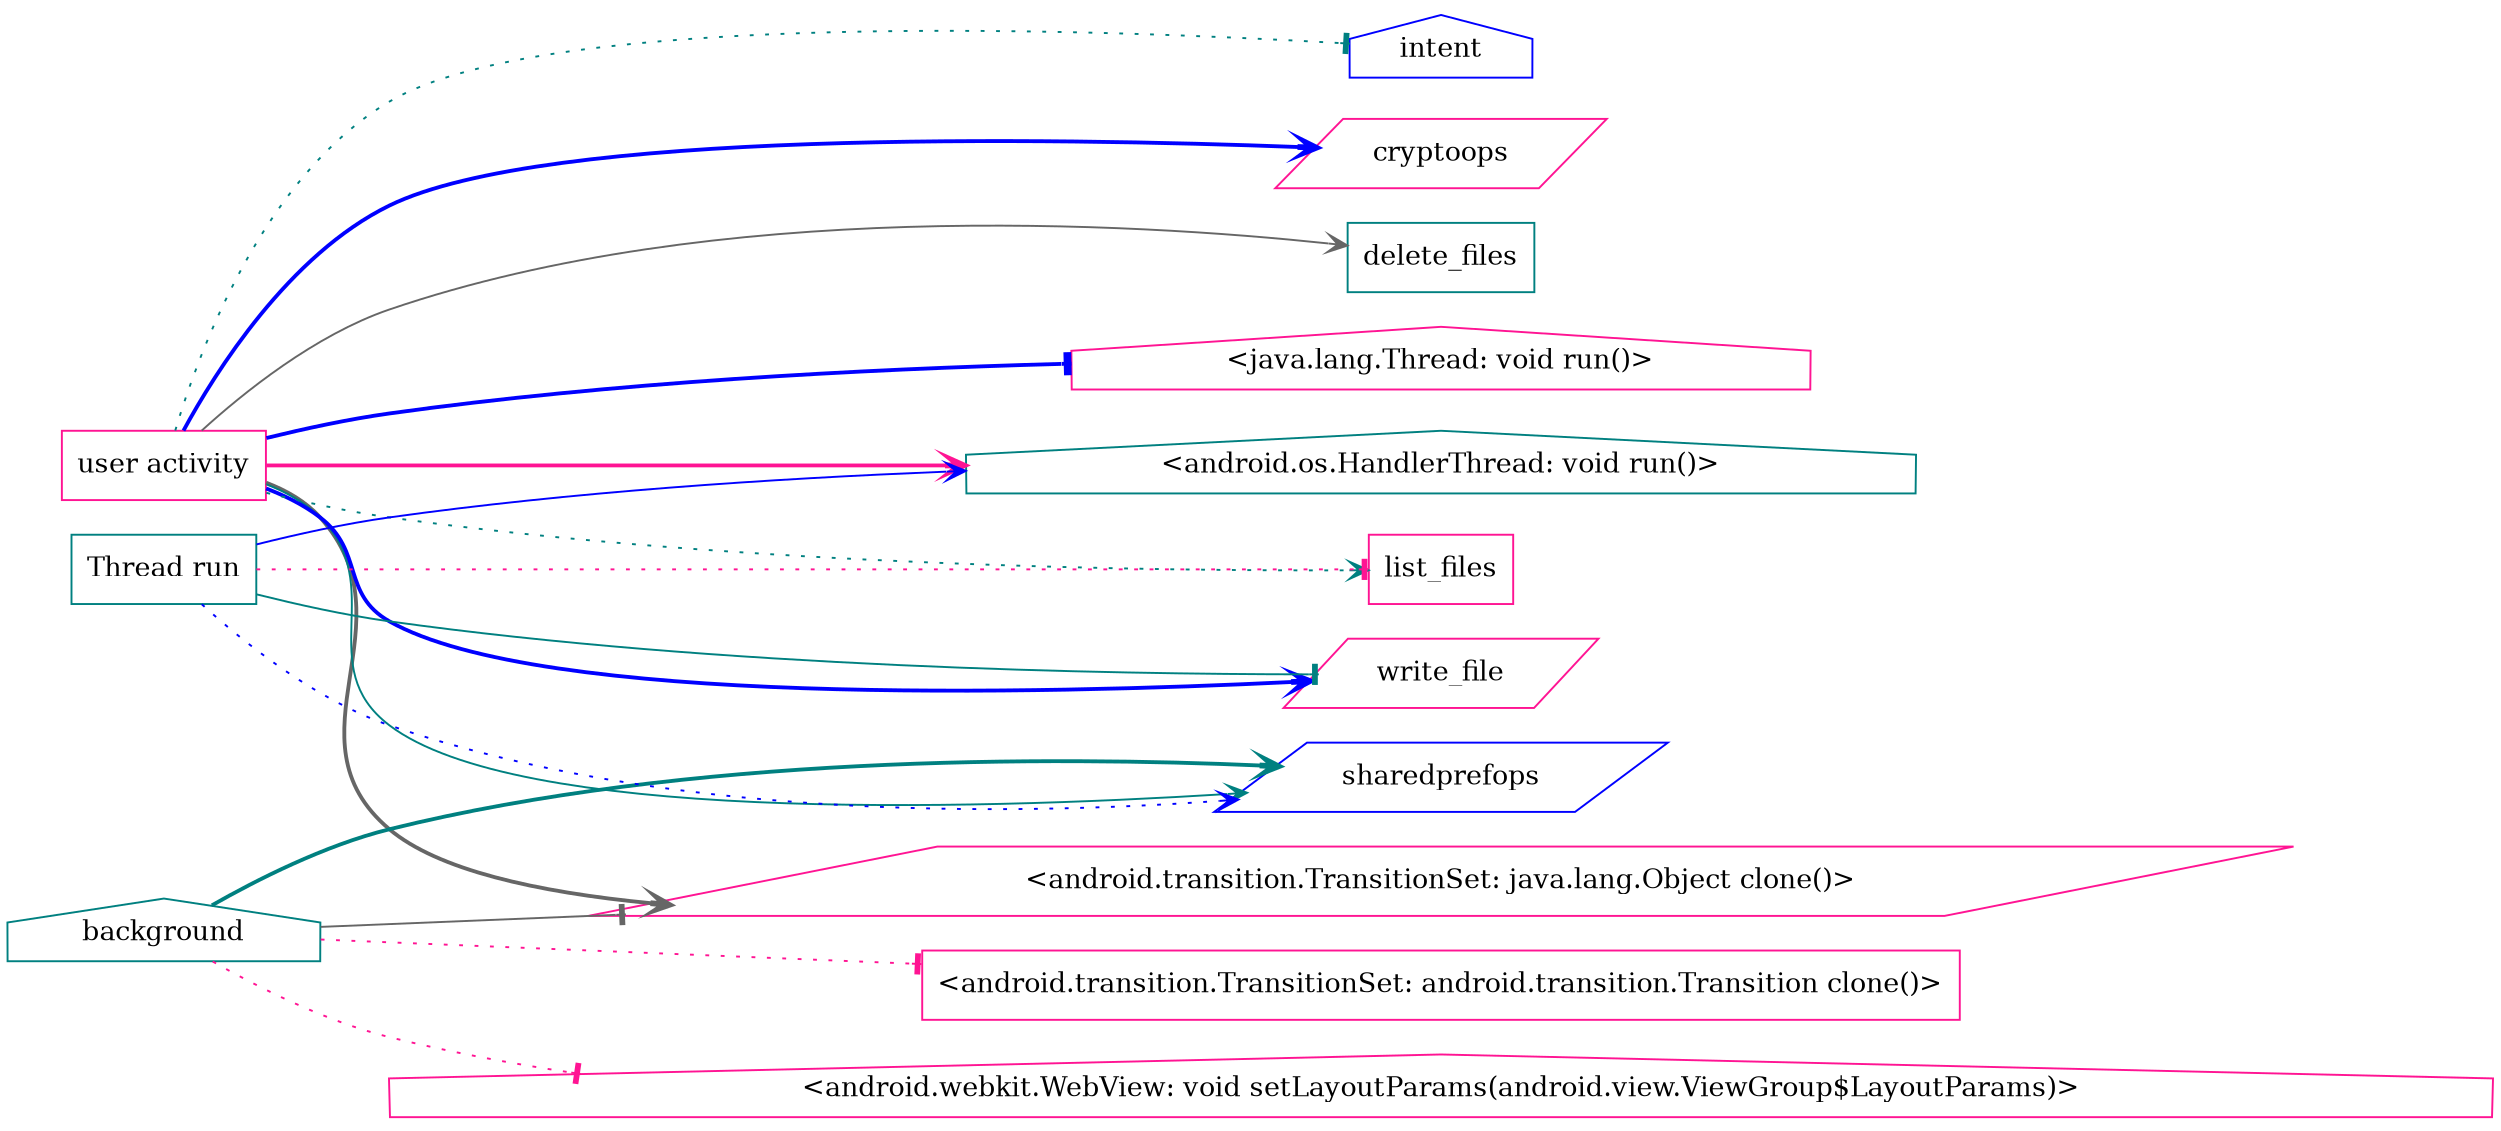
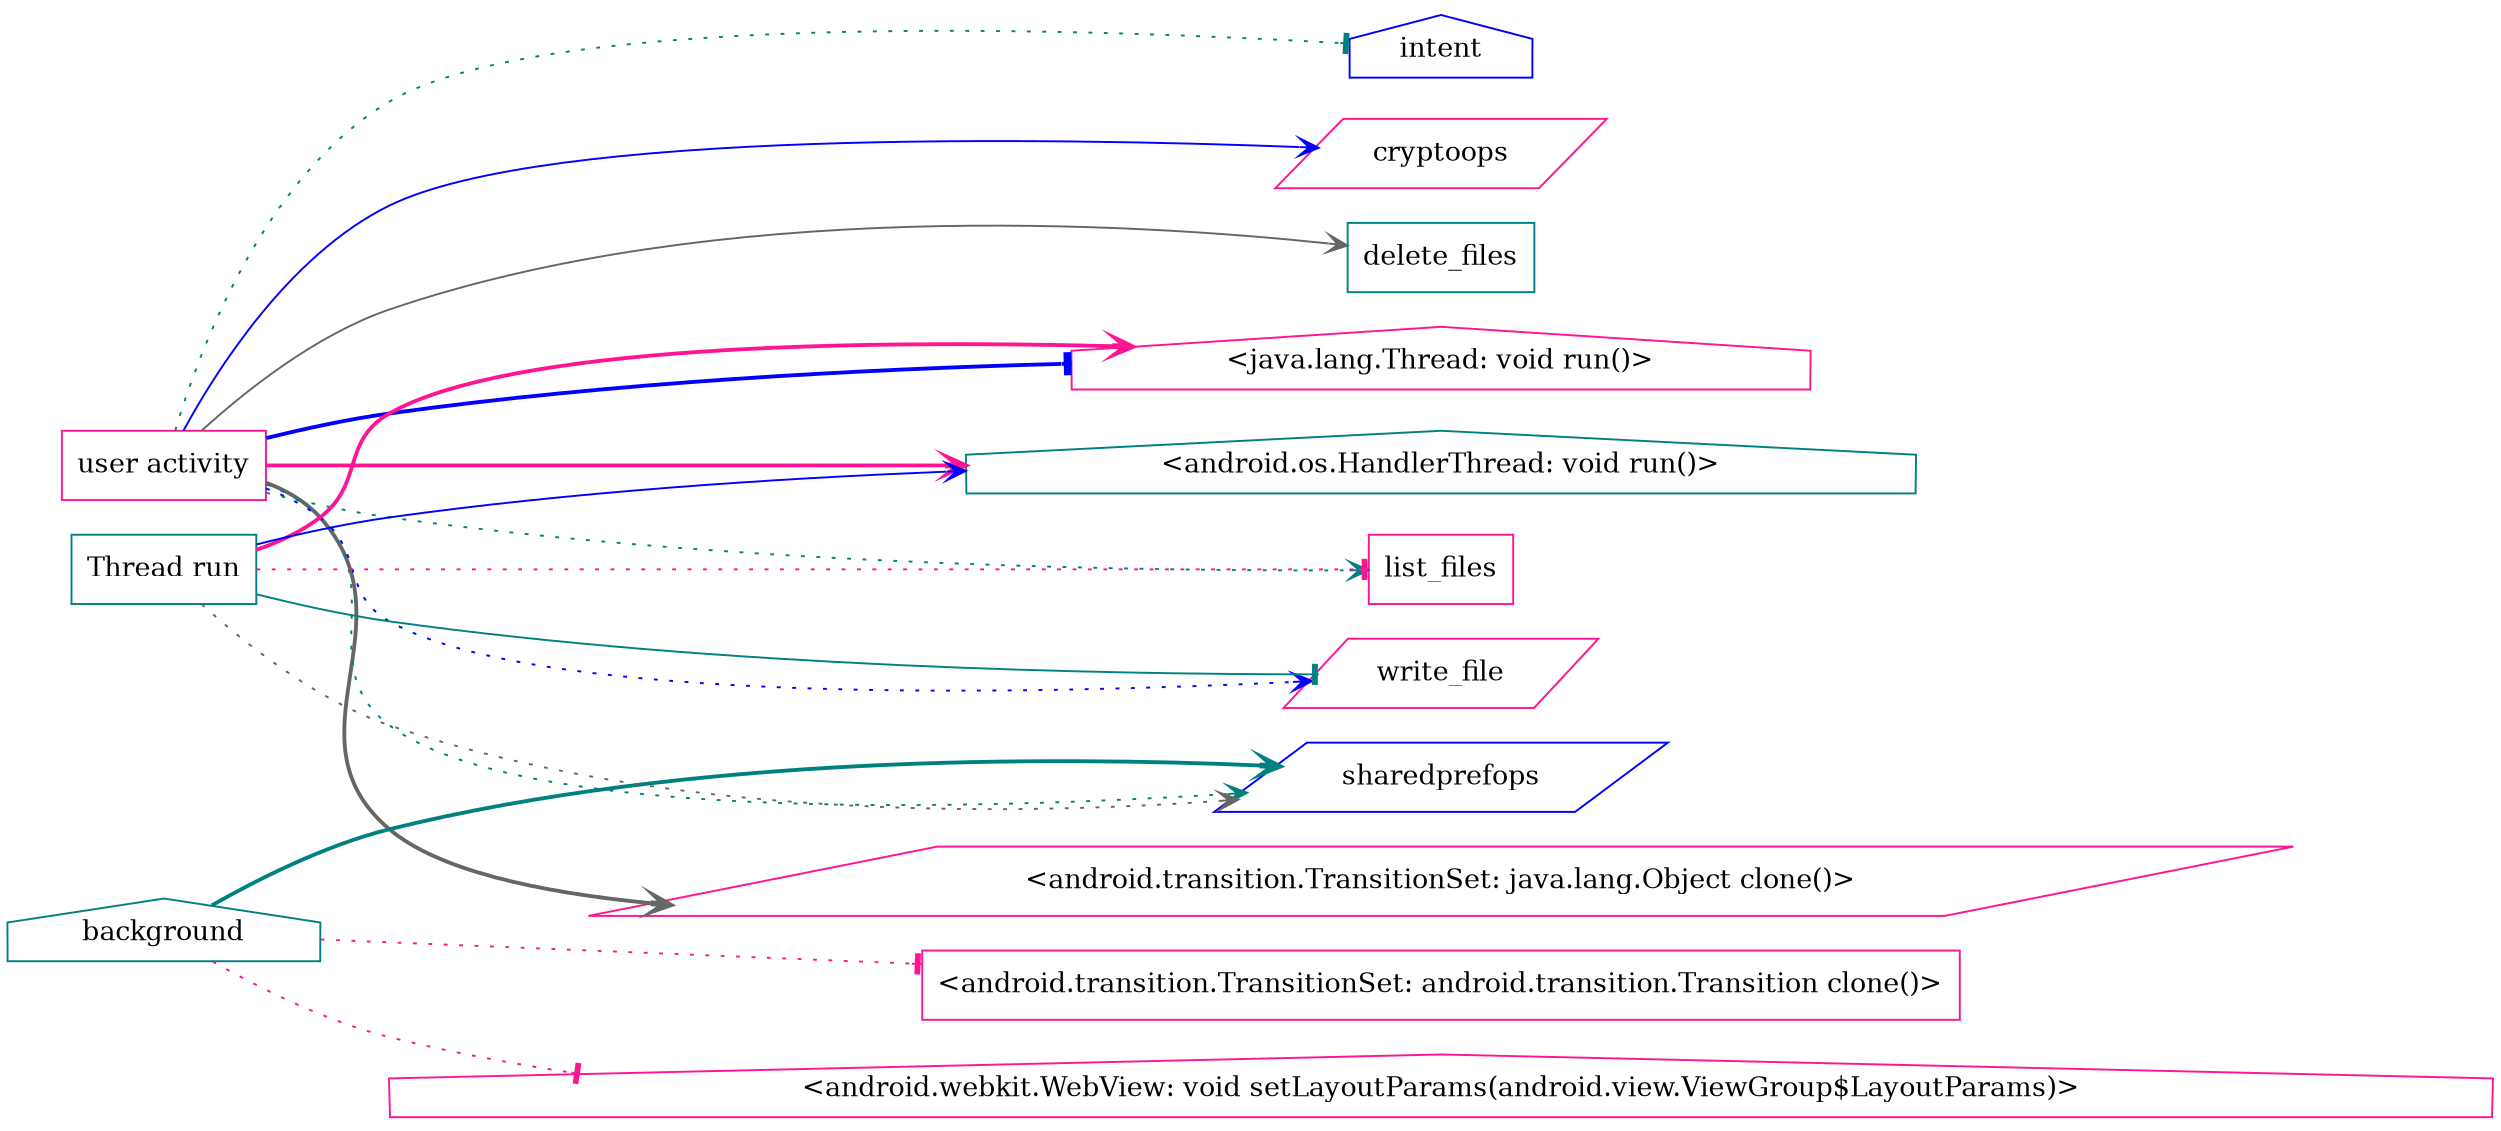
edge "user activity" -> "cryptoops": style bold -> solid
edge "Thread run" -> "<java.lang.Thread: void run()>": added
edge "user activity" -> "write_file": style bold -> dotted
edge "Thread run" -> "sharedprefops": color blue -> gray40
edge "user activity" -> "sharedprefops": style solid -> dotted
edge "background" -> "<android.transition.TransitionSet: java.lang.Object clone()>": removed
